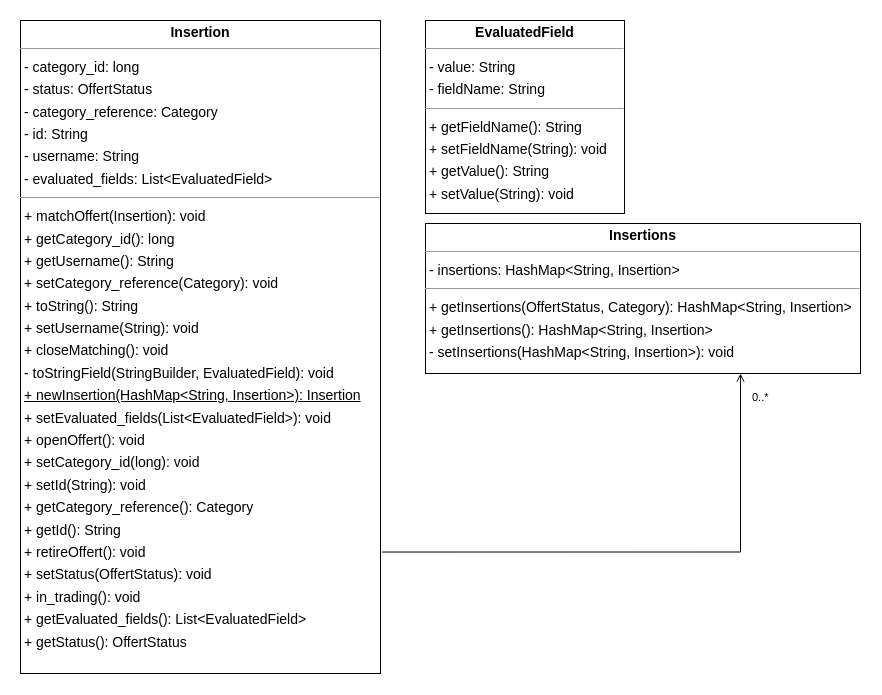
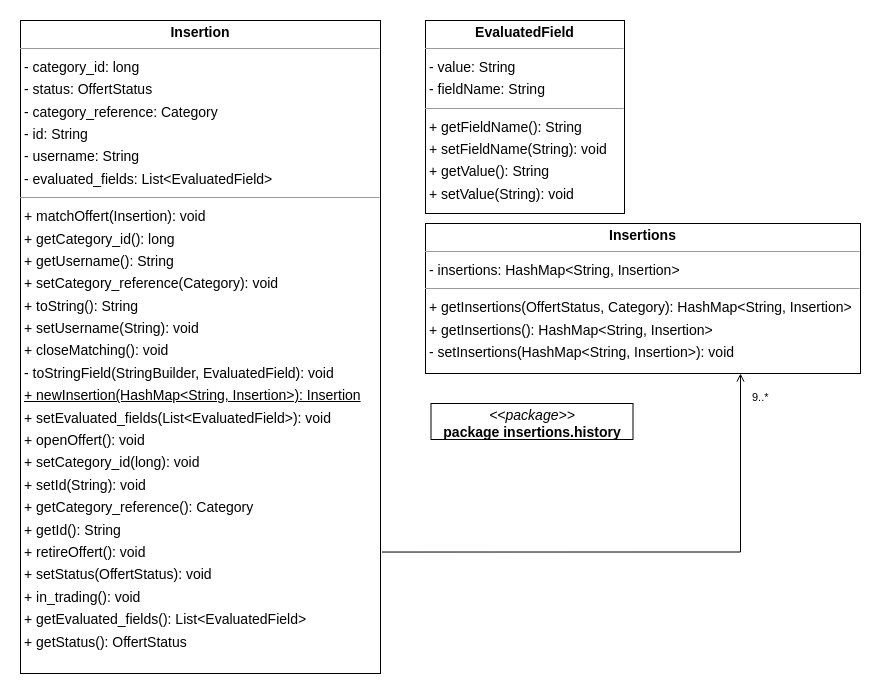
node "0..*": label "0..*" -> "9..*"
node "<<package>> package insertions.history": added
